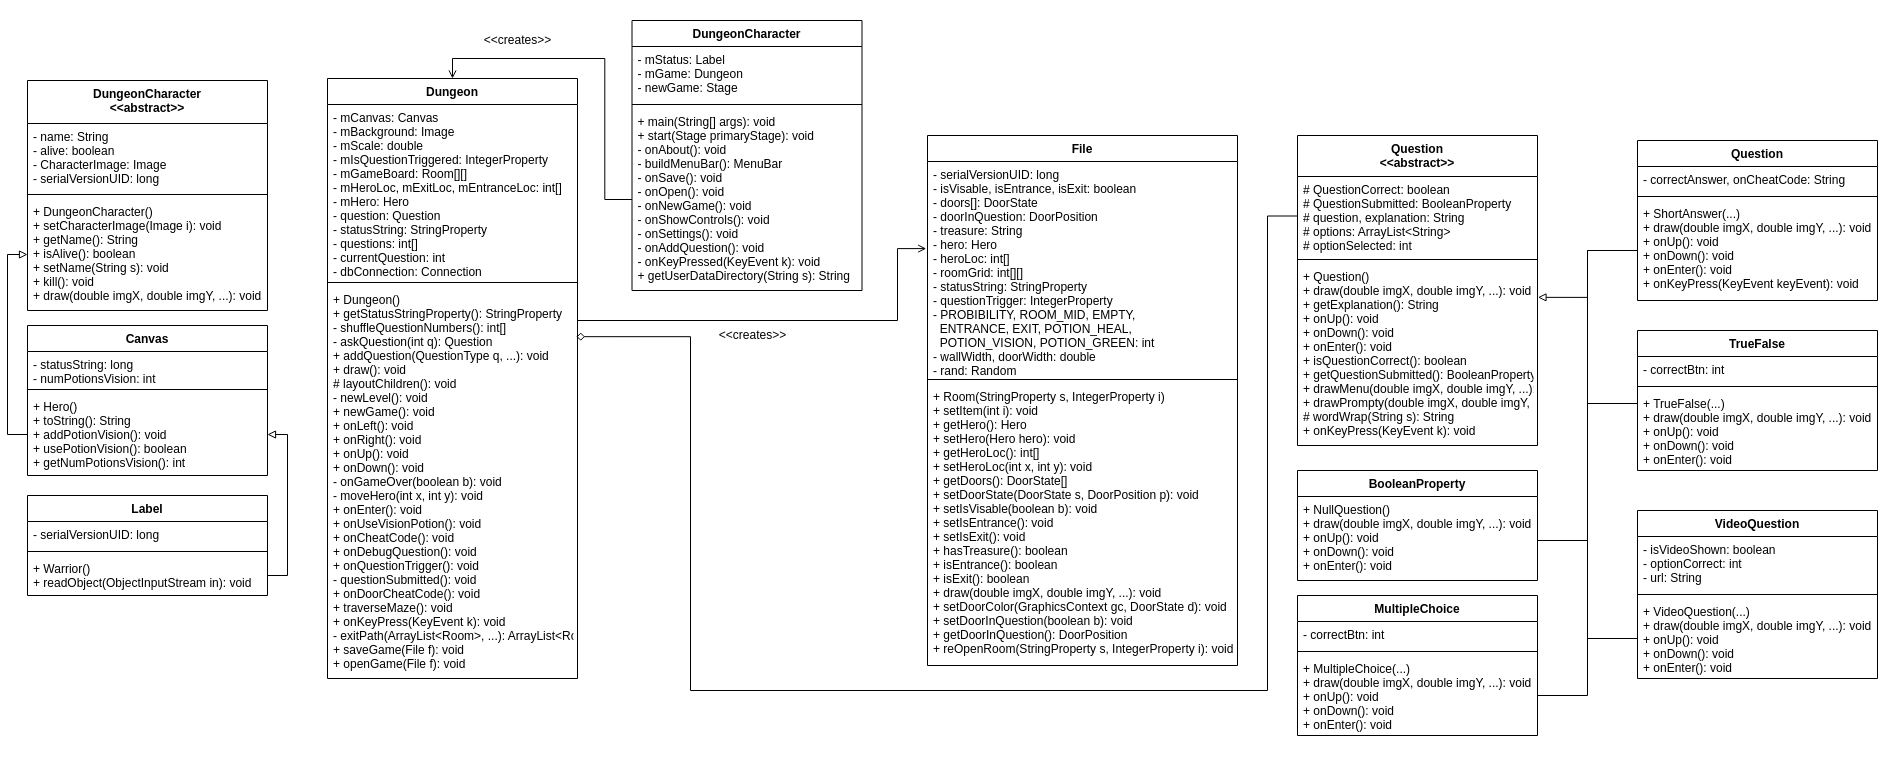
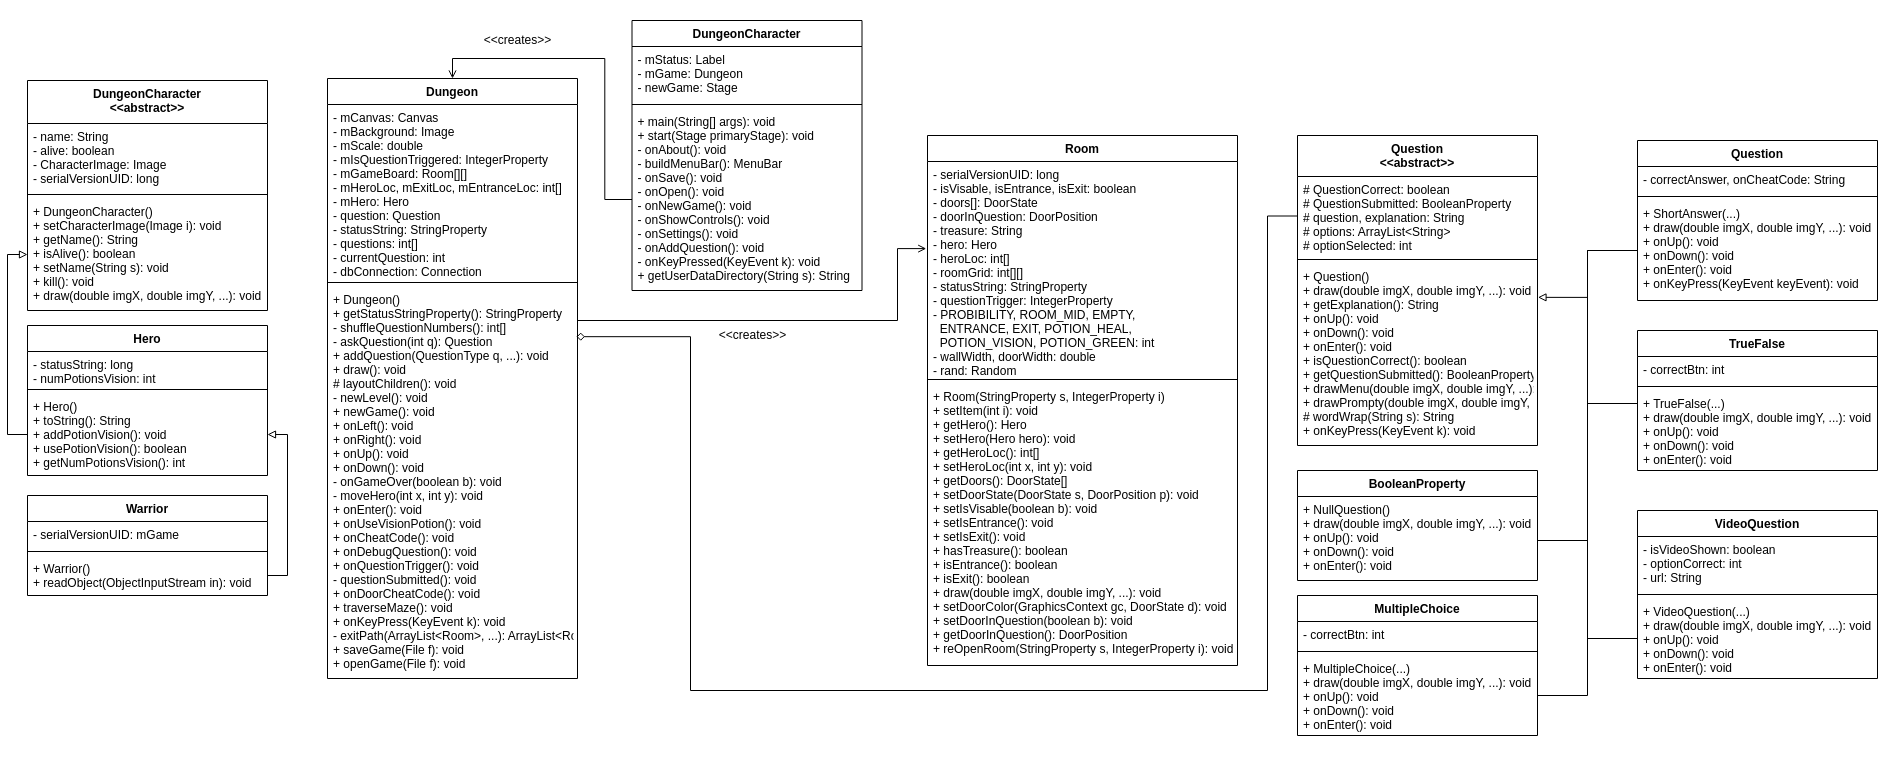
node "File": label "File" -> "Room"
node "Canvas": label "Canvas" -> "Hero"
node "Label": label "Label" -> "Warrior"
node "- serialVersionUID: long": label "- serialVersionUID: long" -> "- serialVersionUID: mGame"
